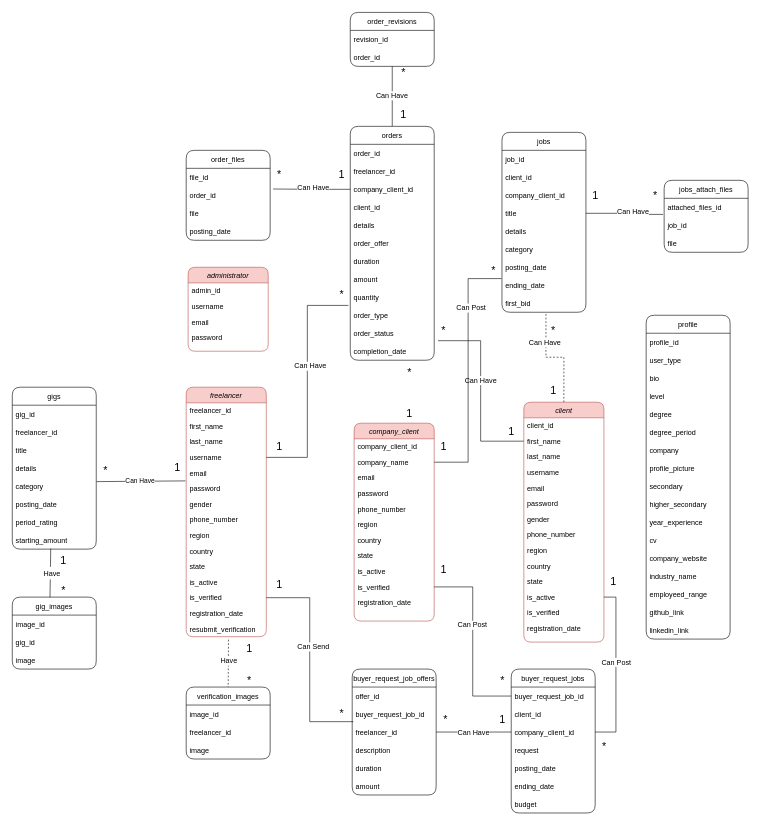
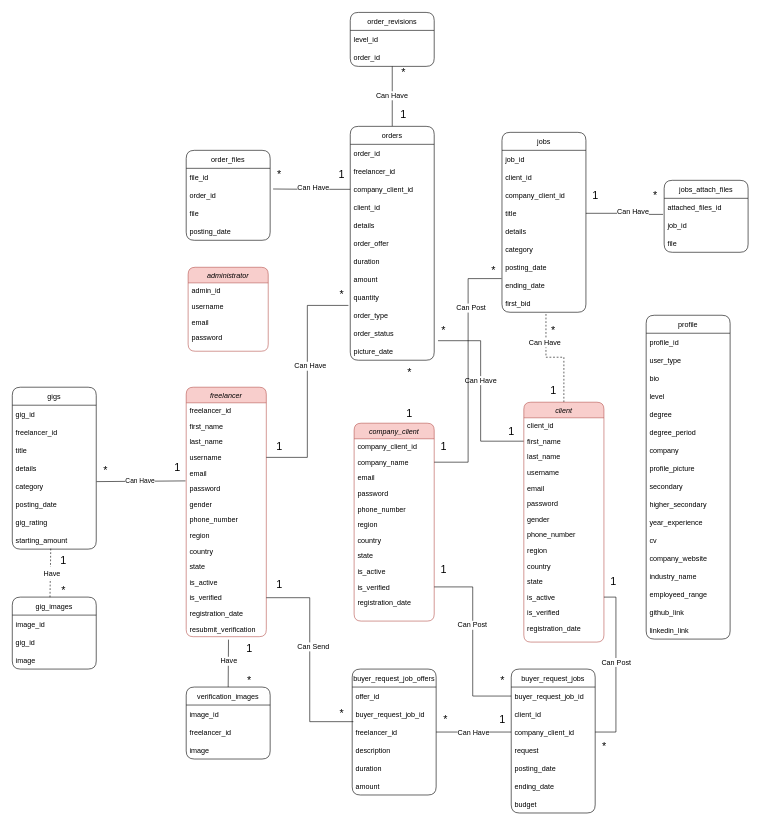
node "revision_id": label "revision_id" -> "level_id"
node "completion_date": label "completion_date" -> "picture_date"
node "period_rating": label "period_rating" -> "gig_rating"
edge "starting_amount" -- "gig_images": style solid -> dashed
edge "resubmit_verification" -- "verification_images": style dashed -> solid
